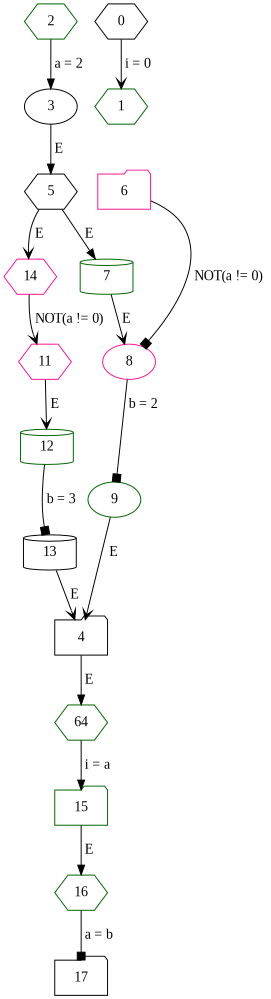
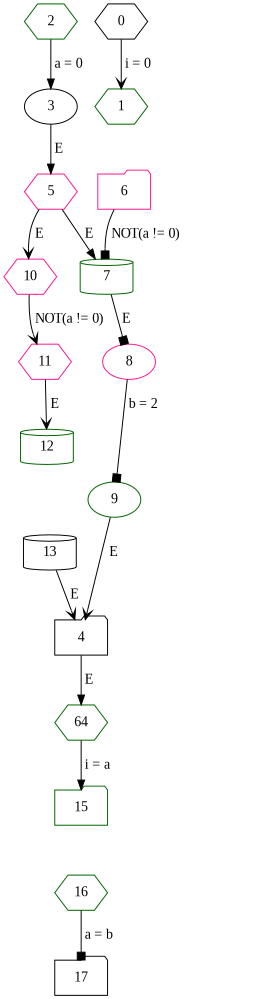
edge "2" -> "3": label " a = 2 " -> " a = 0 "
node "5": color black -> deeppink
edge "6" -> "8": now "6" -> "7"
node "14": label "14" -> "10"
edge "7" -> "8": arrowhead vee -> box
edge "12" -> "13": removed, label "b = 3"
edge "15" -> "16": removed, label "E"
